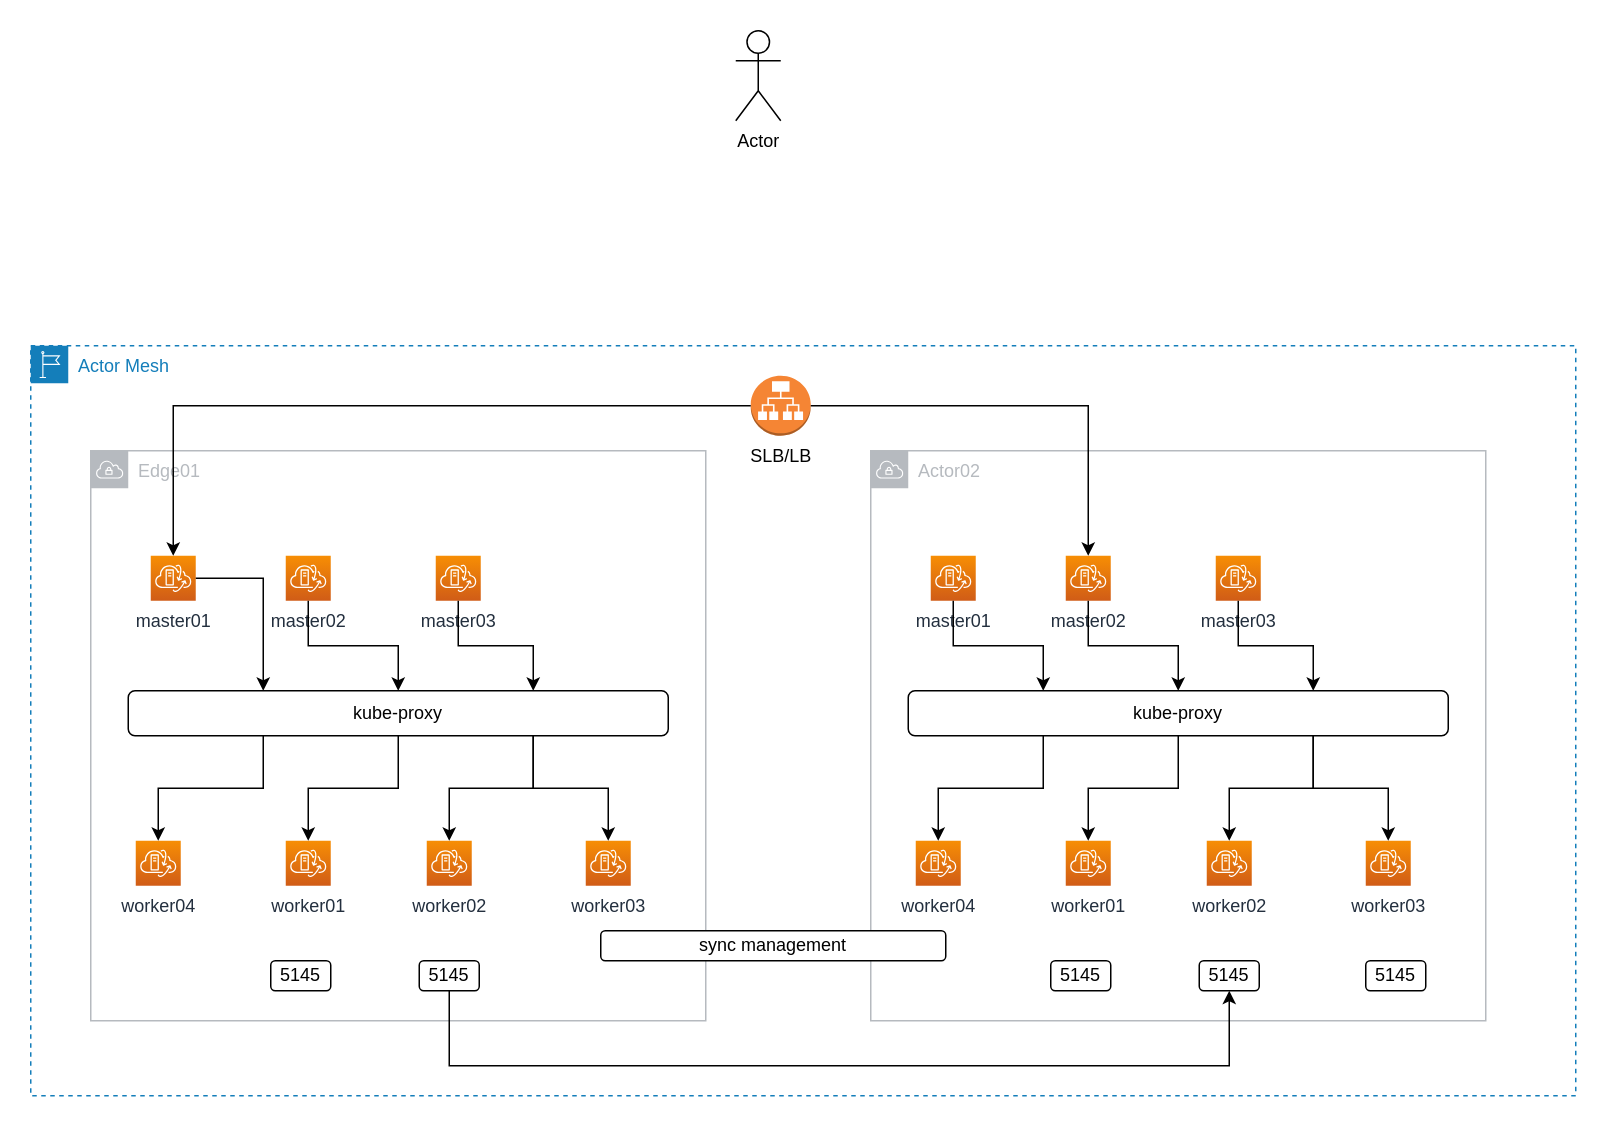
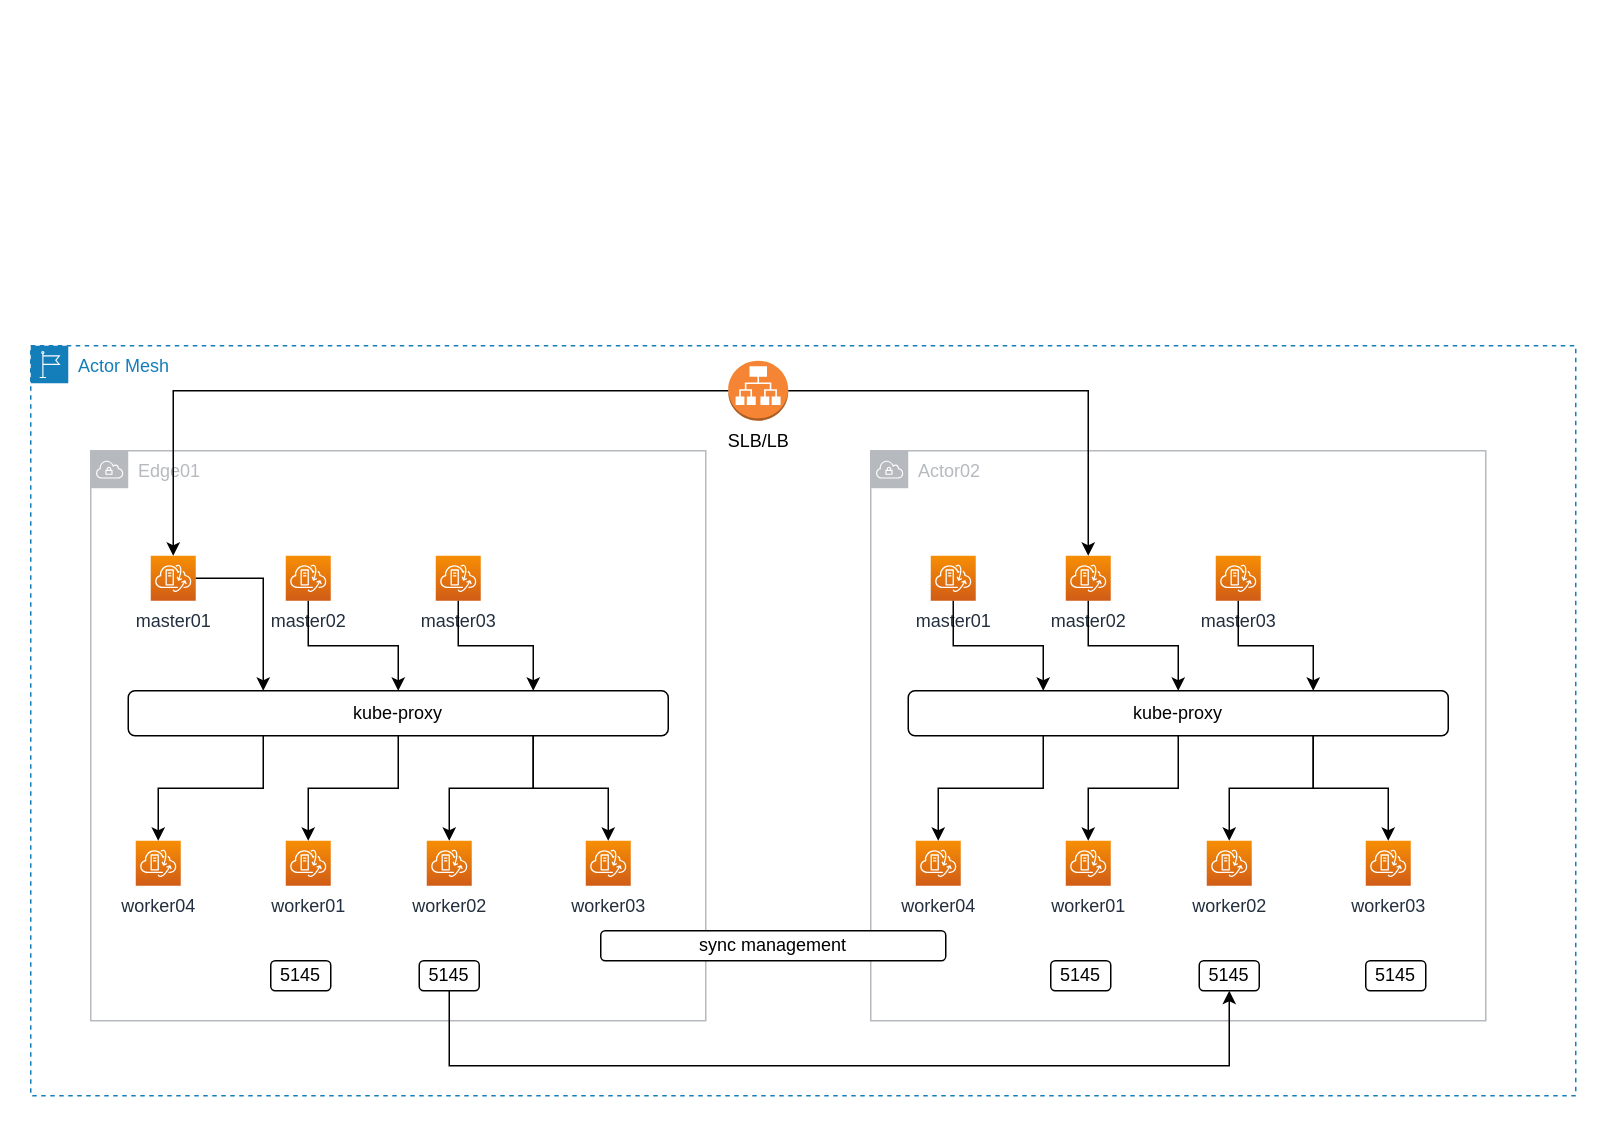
node "Actor": removed
node "SLB/LB": moved (781, 406) -> (758, 391)
